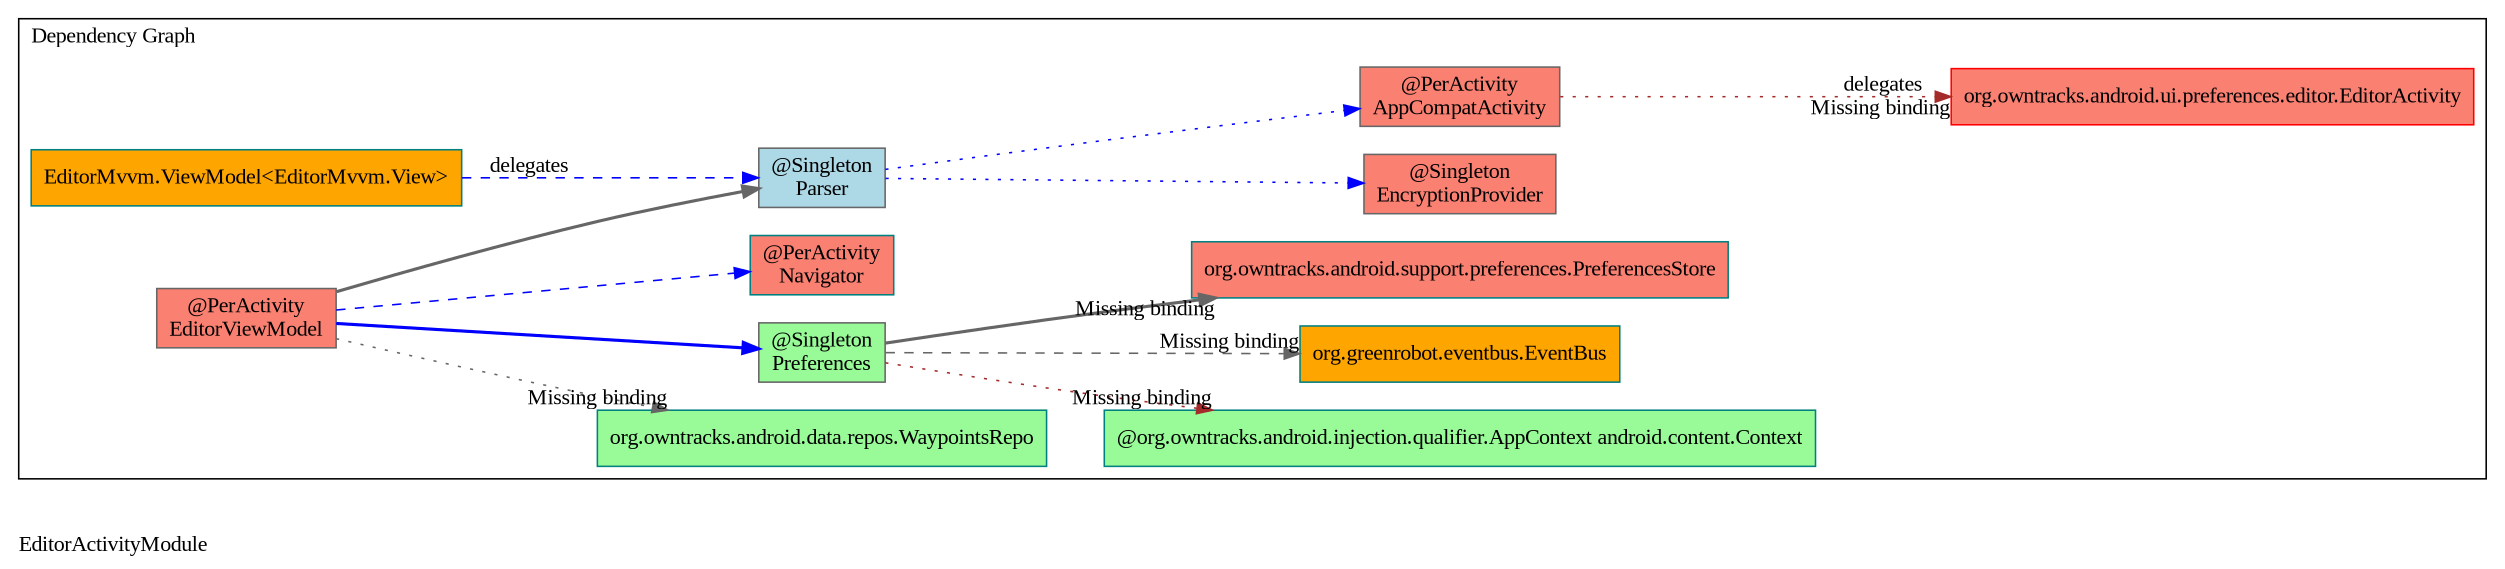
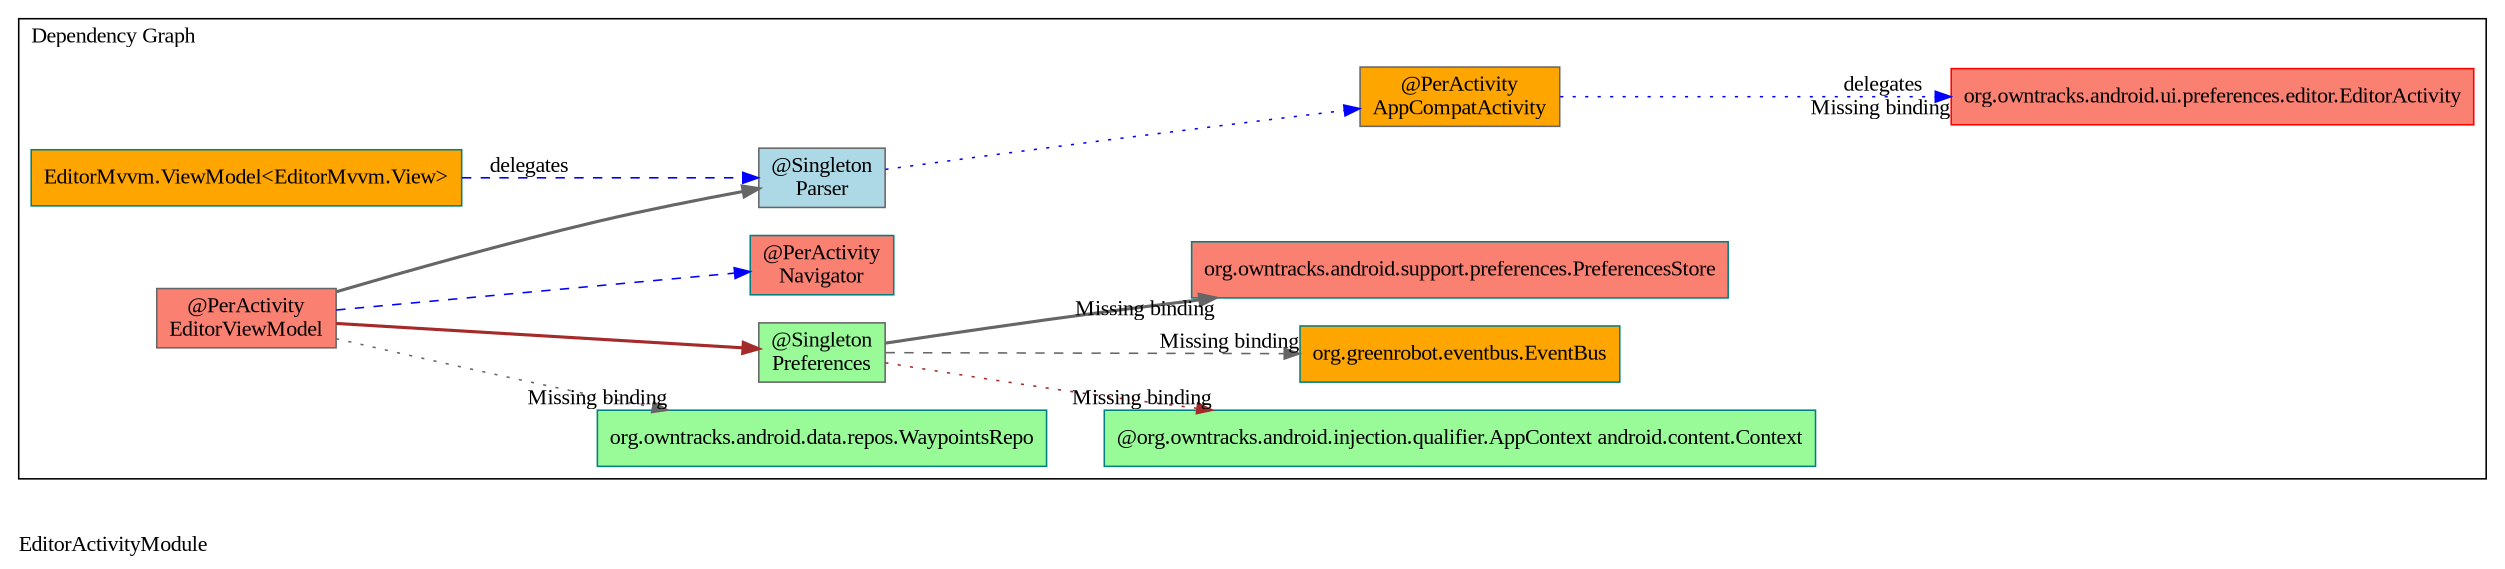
node "@PerActivity AppCompatActivity": fillcolor salmon -> orange
edge "@PerActivity AppCompatActivity" -> "org.owntracks.android.ui.preferences.editor.EditorActivity": color brown -> blue
node "@Singleton EncryptionProvider": removed
edge "@PerActivity EditorViewModel" -> "@Singleton Preferences": color blue -> brown
